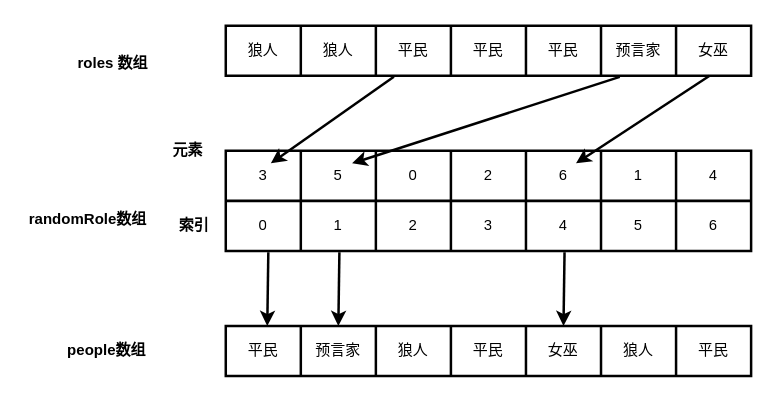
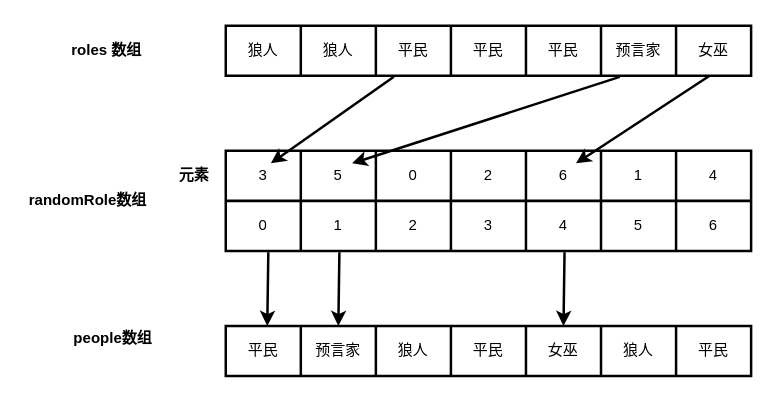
node "roles 数组": moved (113, 63) -> (107, 51)
node "元素": moved (188, 151) -> (194, 176)
node "randomRole数组": moved (88, 219) -> (88, 201)
node "索引": removed
node "people数组": moved (107, 351) -> (113, 338)
